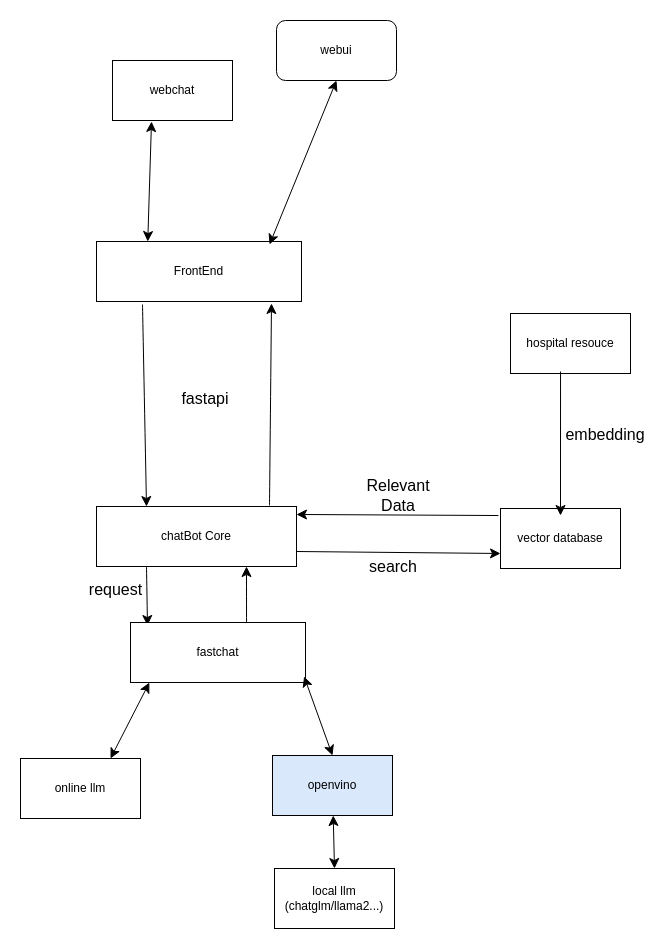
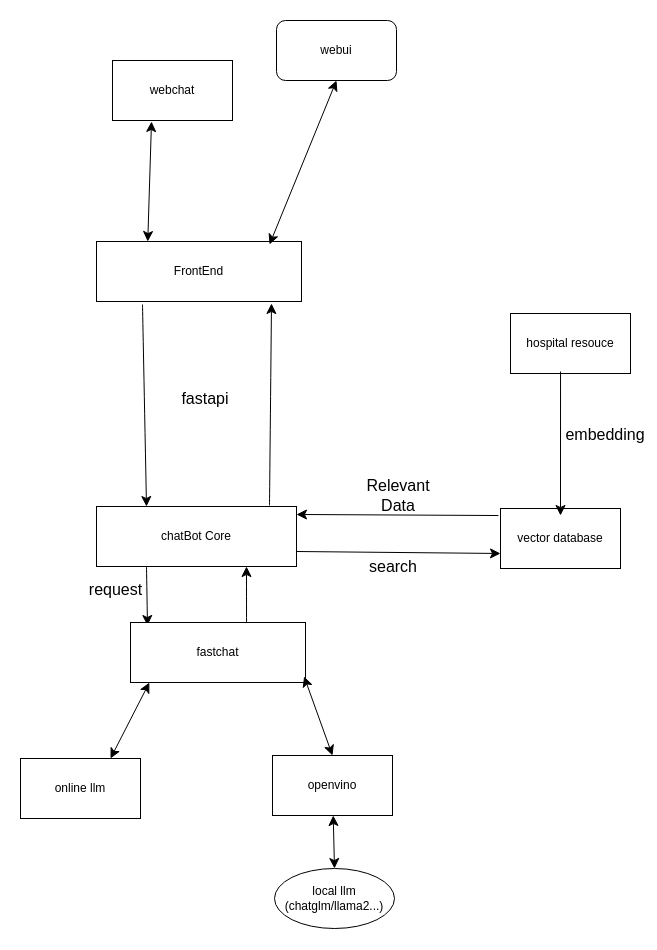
node "openvino": fillcolor #dae8fc -> #ffffff
node "local llm (chatglm/llama2...)": shape rectangle -> ellipse
